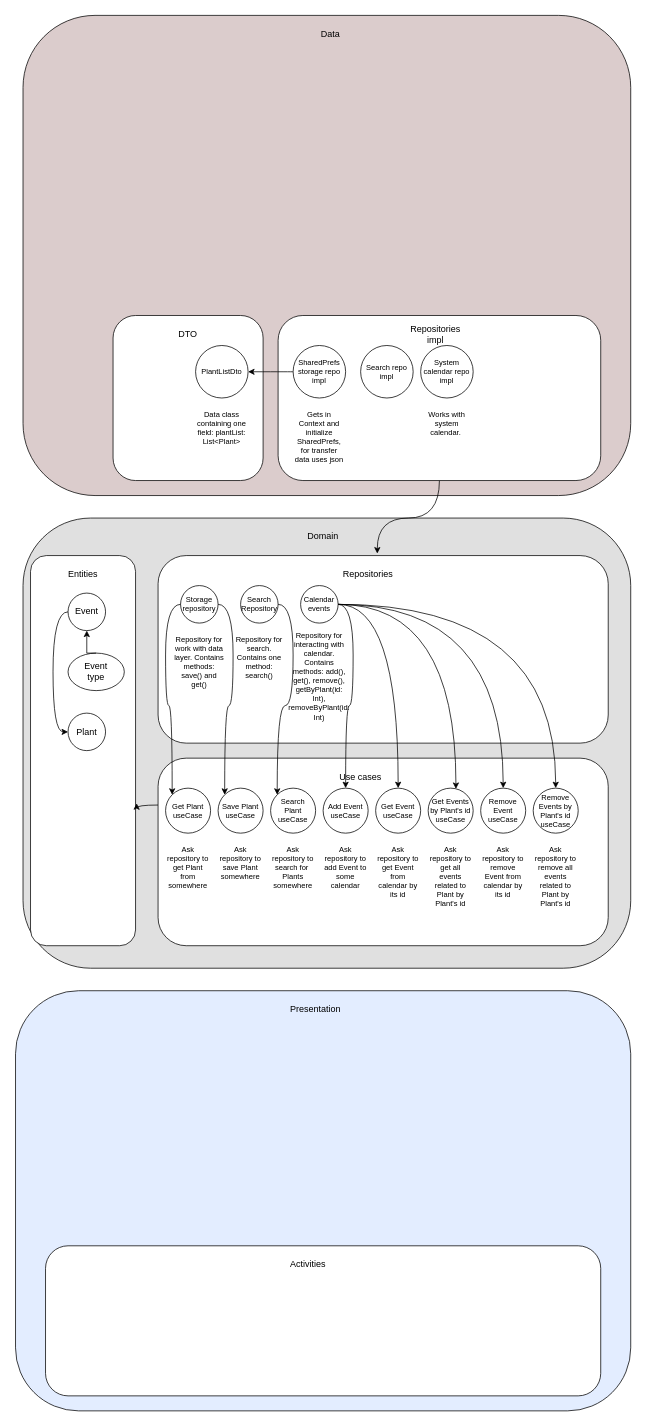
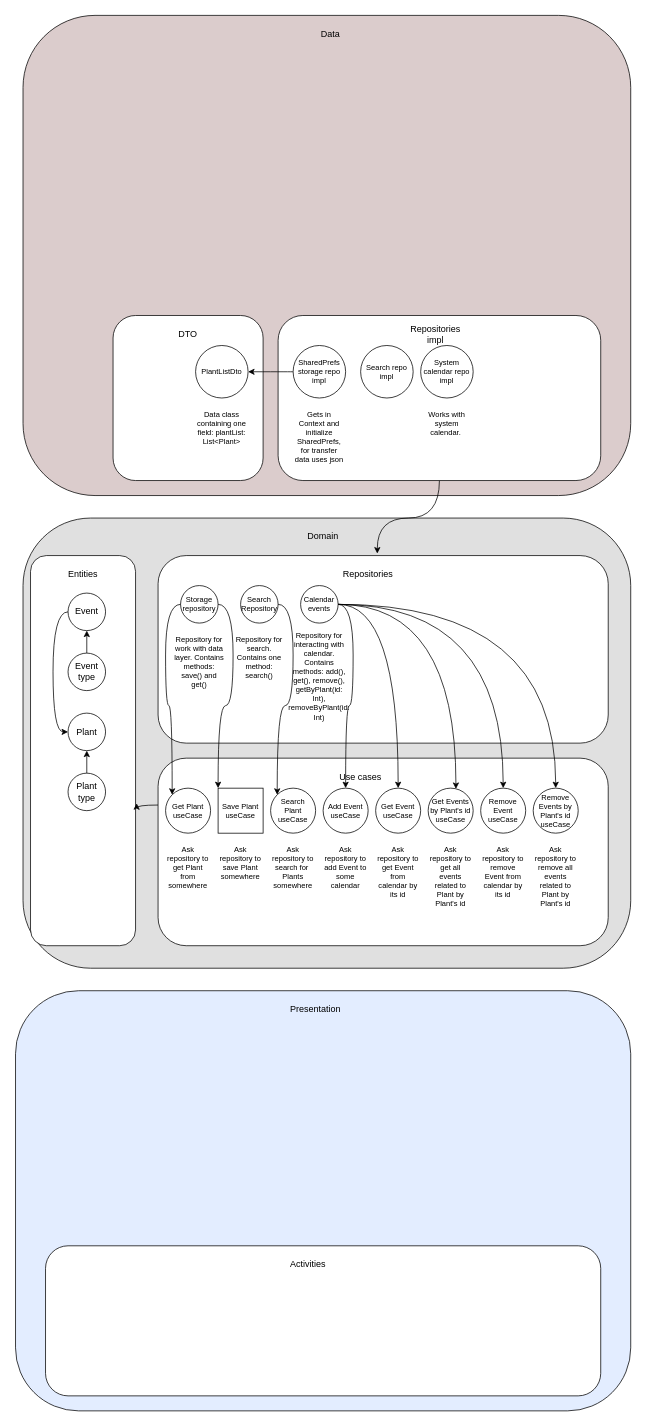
node "Event type": size 56x38 -> 38x38
edge "Plant type" -> "Plant": added
node "Plant type": added
node "Save Plant useCase": shape ellipse -> rectangle
